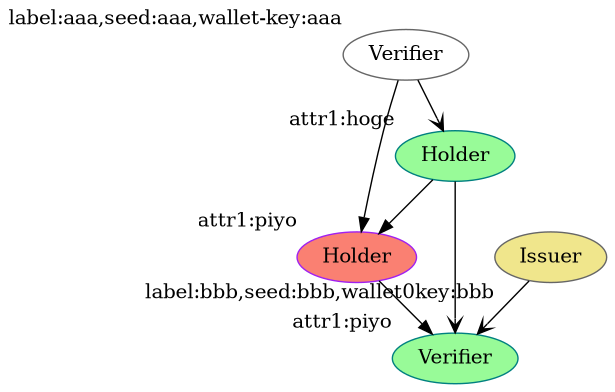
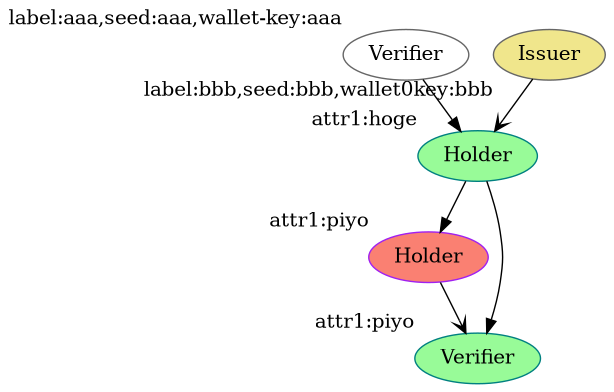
edge "Verifier label:aaa,seed:aaa,wallet-key:aaa" -> "Holder attr1:hoge": arrowhead vee -> normal
edge "Verifier label:aaa,seed:aaa,wallet-key:aaa" -> "Holder attr1:piyo": removed
edge "Holder attr1:hoge" -> "Verifier attr1:piyo": arrowhead vee -> normal
edge "Holder attr1:piyo" -> "Verifier attr1:piyo": arrowhead normal -> vee
edge "Issuer label:bbb,seed:bbb,wallet0key:bbb" -> "Verifier attr1:piyo": now "Issuer label:bbb,seed:bbb,wallet0key:bbb" -> "Holder attr1:hoge"
